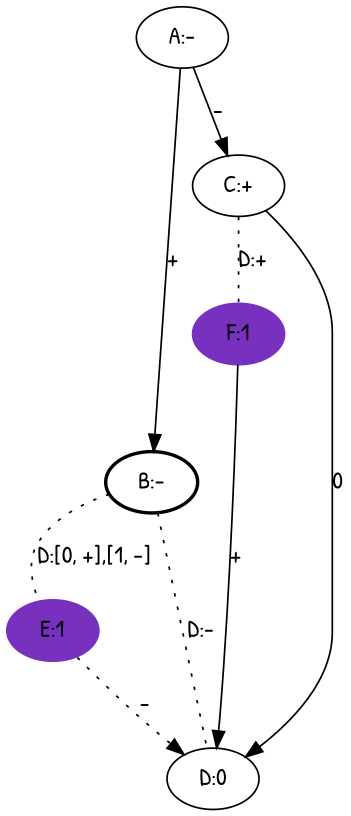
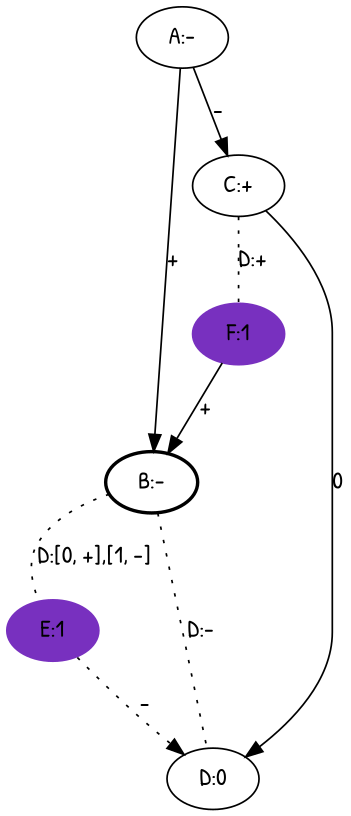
edge "F:1" -> "D:0": now "F:1" -> "B:-"
